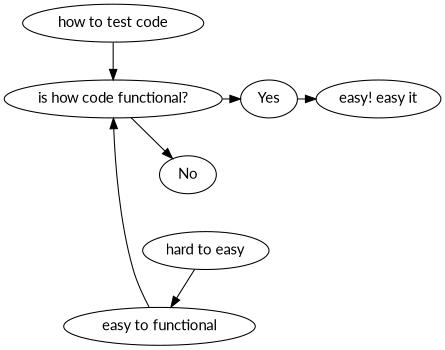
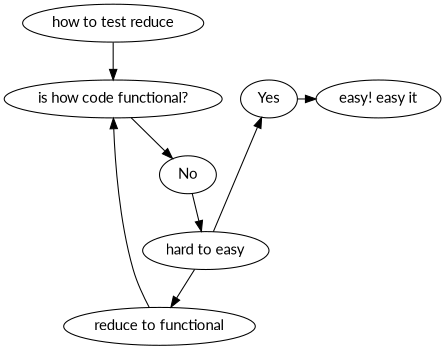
node "how to test code": label "how to test code" -> "how to test reduce"
edge "is how code functional?" -> "Yes": now "hard to easy" -> "Yes"
edge "No" -> "hard to easy": added
node "easy to functional": label "easy to functional" -> "reduce to functional"
